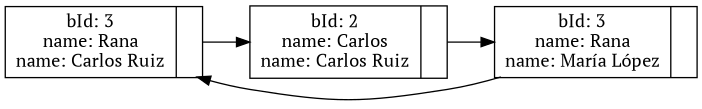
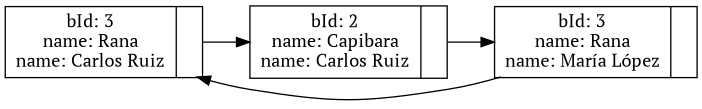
node "bId: 2": text "name: Carlos" -> "name: Capibara"
